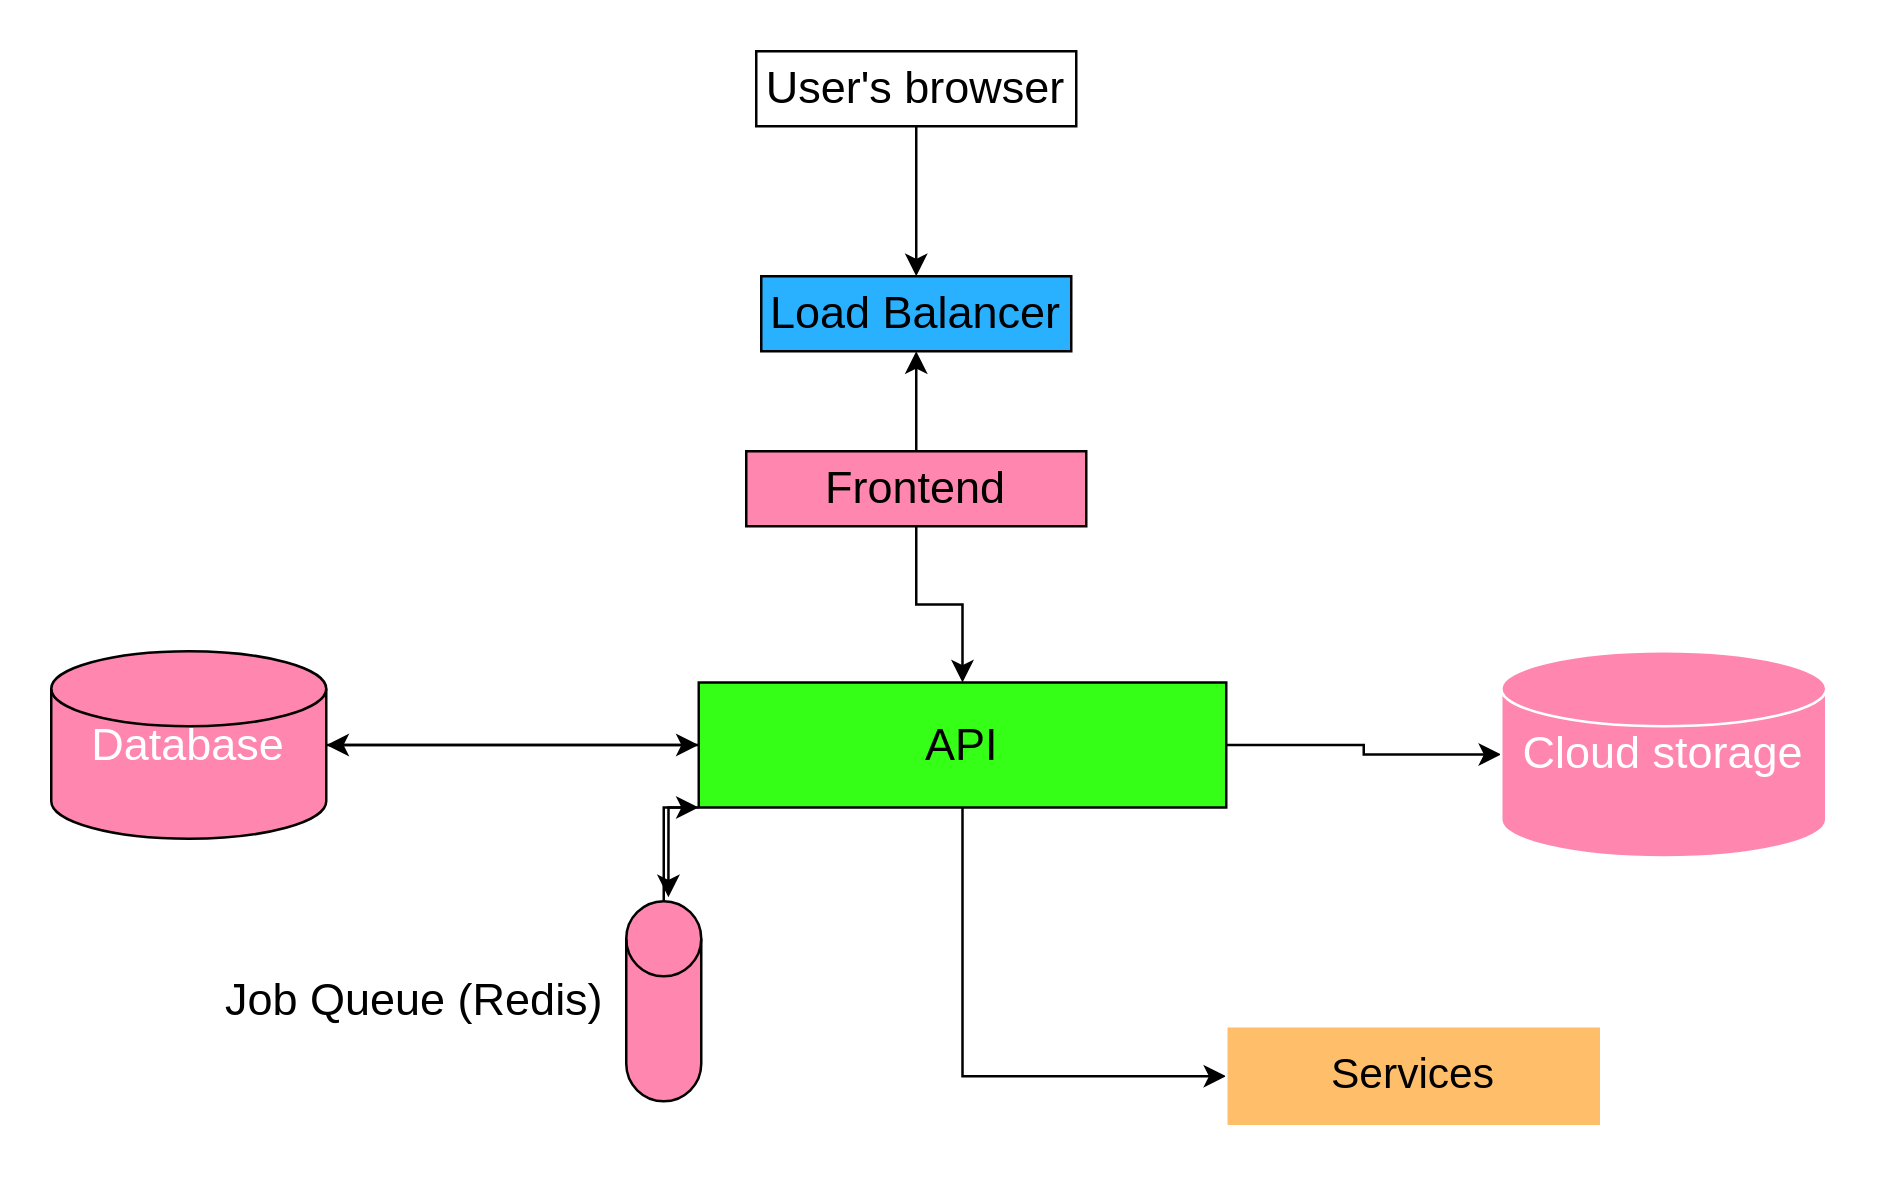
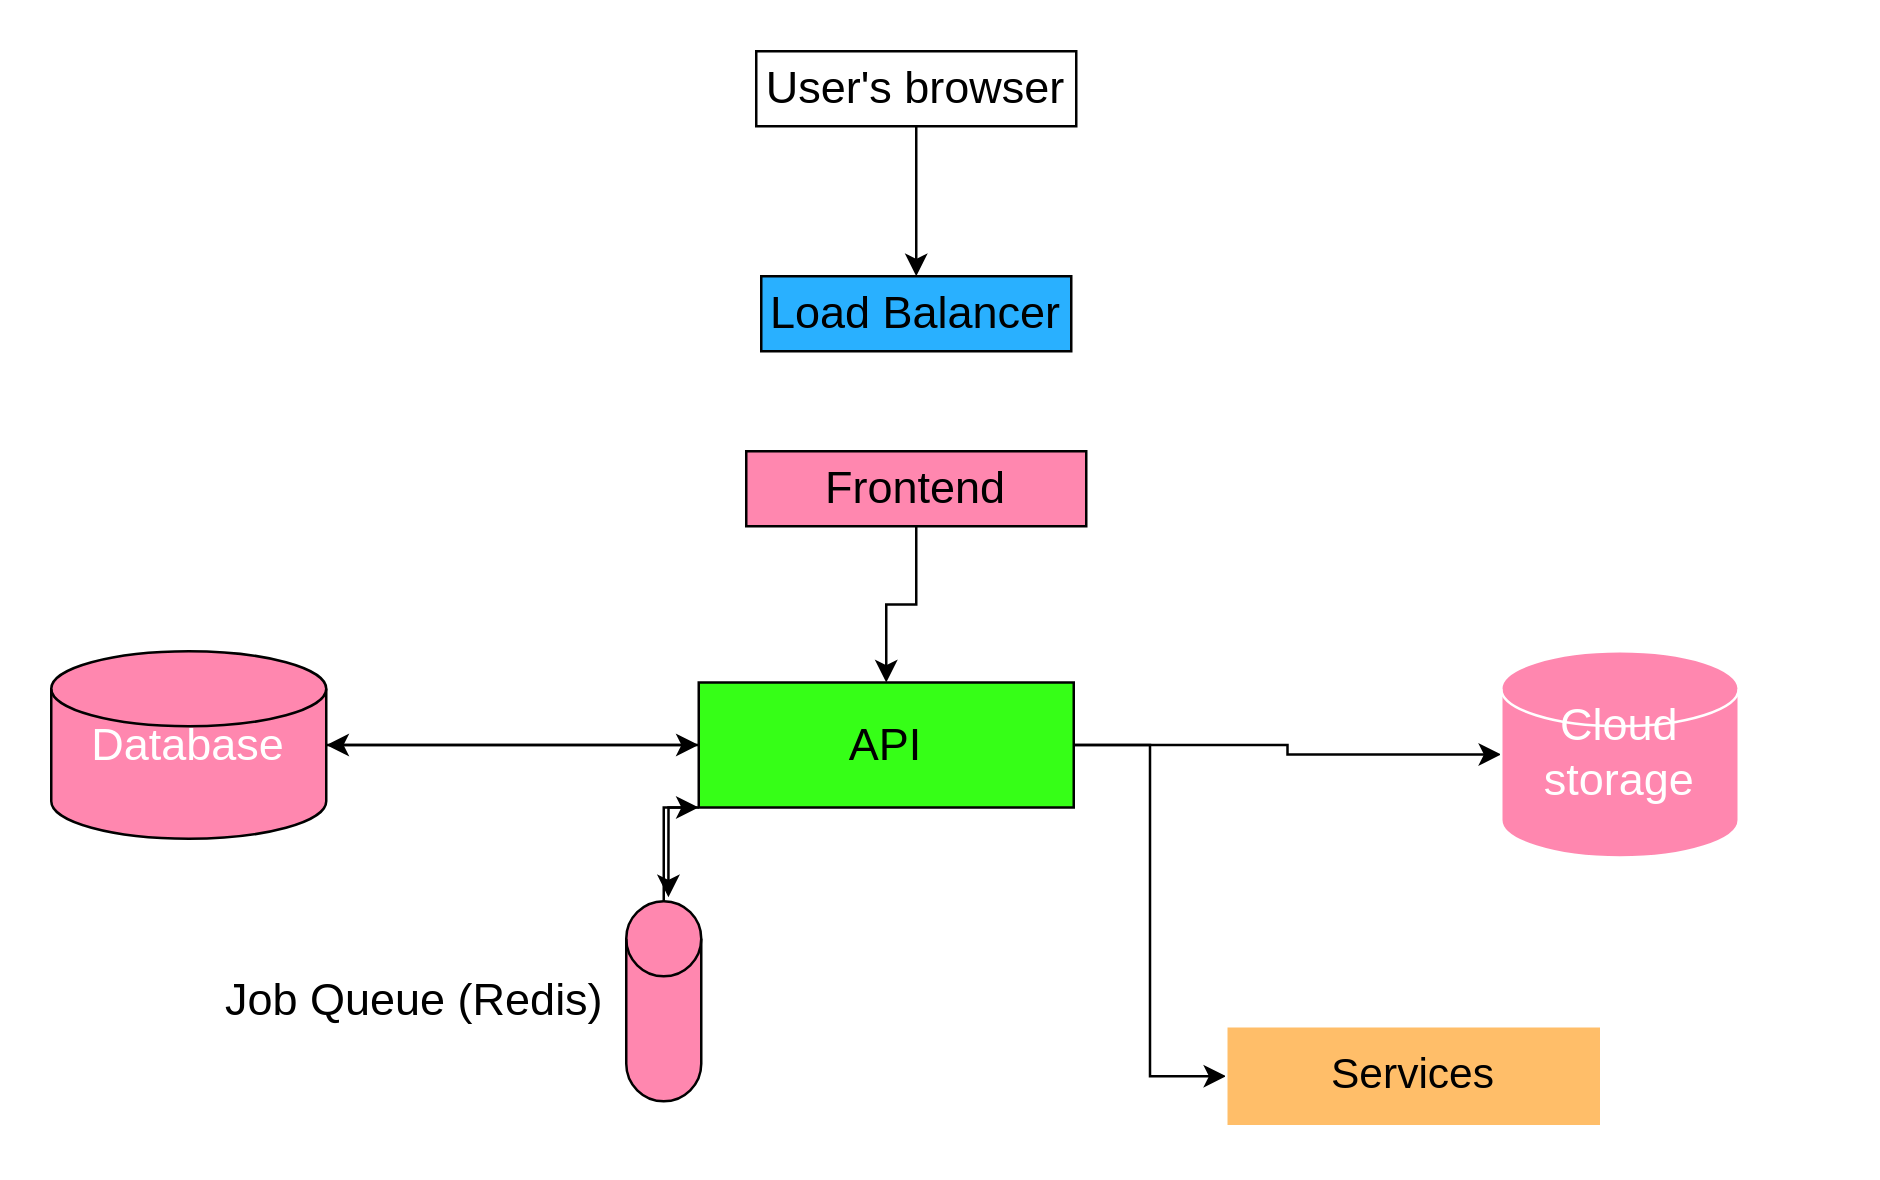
edge "Frontend" -> "Load Balancer": removed
node "API": size 528x125 -> 375x125
node "Cloud storage": size 325x206 -> 238x206
